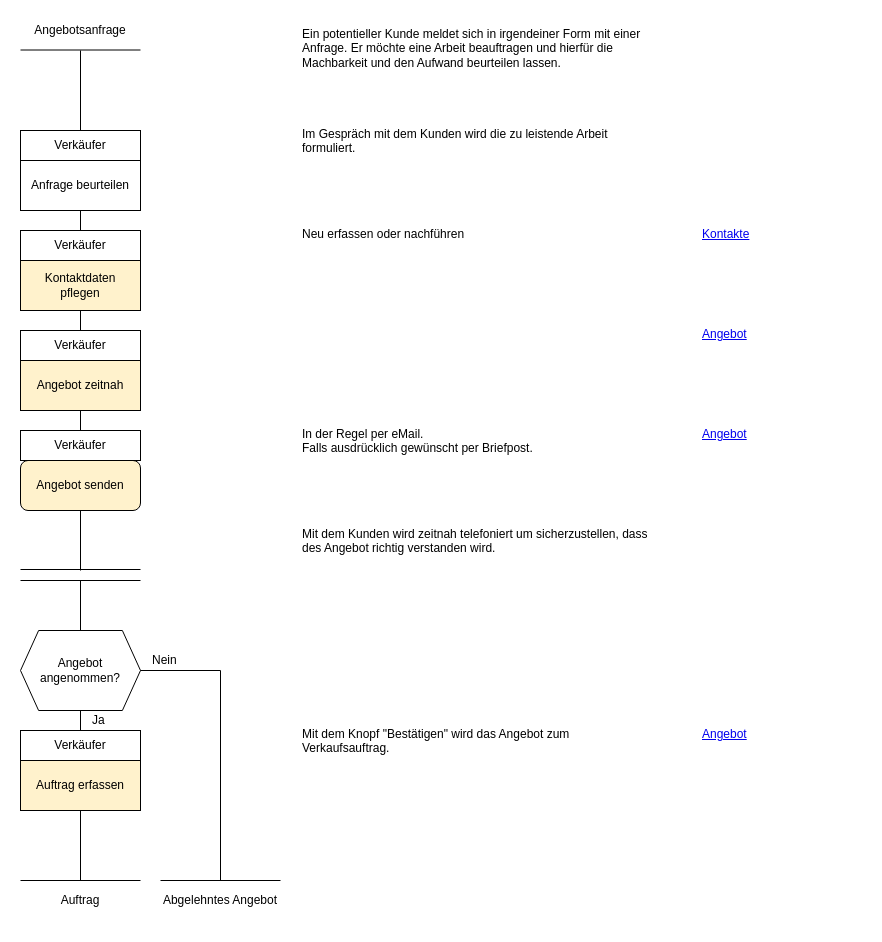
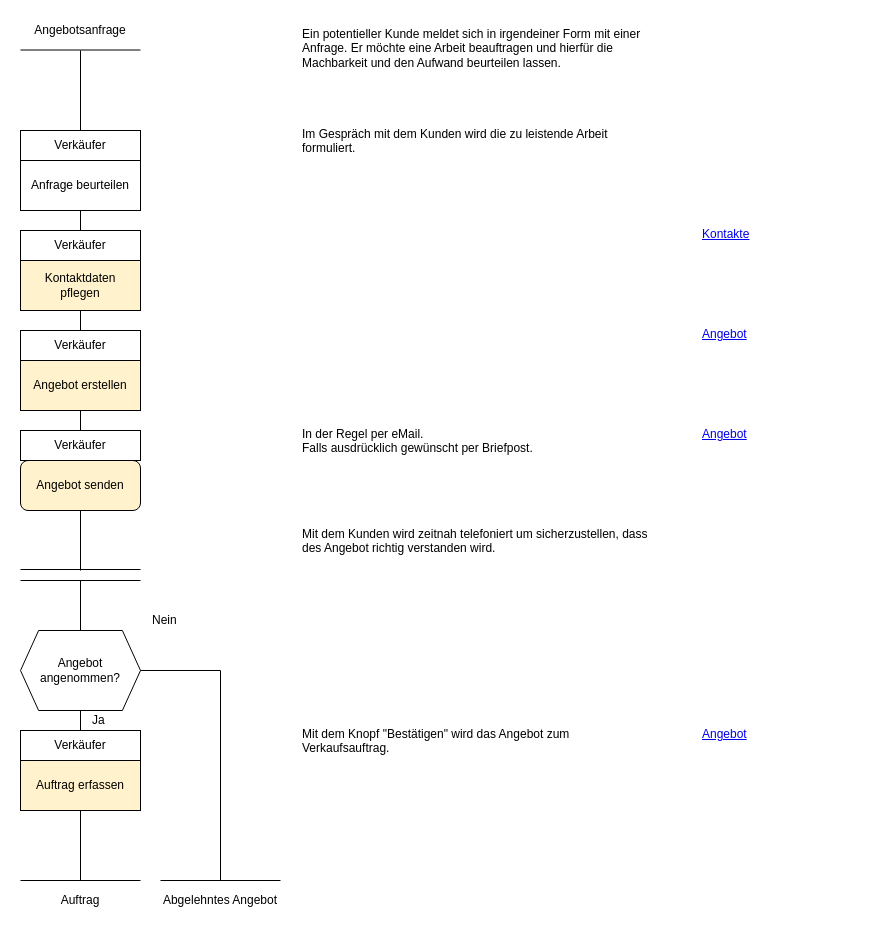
node "Neu erfassen oder nachführen": removed
node "Angebot zeitnah": label "Angebot zeitnah" -> "Angebot erstellen"
node "Nein": moved (186, 661) -> (186, 621)
